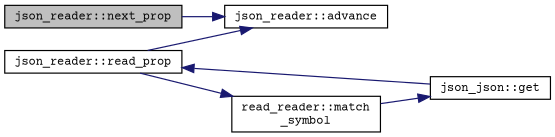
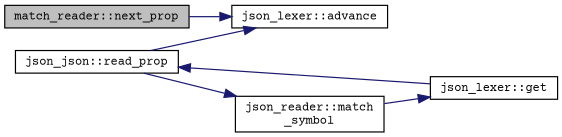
node "json_reader::next_prop": label "json_reader::next_prop" -> "match_reader::next_prop"
node "json_reader::advance": label "json_reader::advance" -> "json_lexer::advance"
node "json_reader::read_prop": label "json_reader::read_prop" -> "json_json::read_prop"
node "json_json::get": label "json_json::get" -> "json_lexer::get"
node "read_reader::match _symbol": label "read_reader::match _symbol" -> "json_reader::match _symbol"
